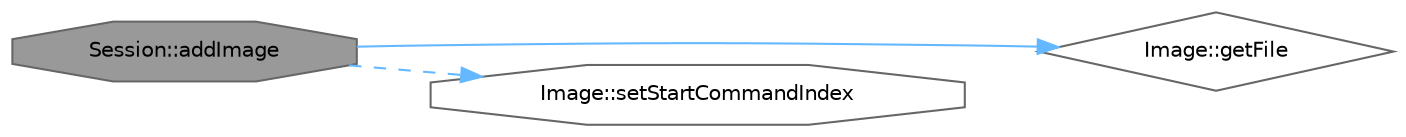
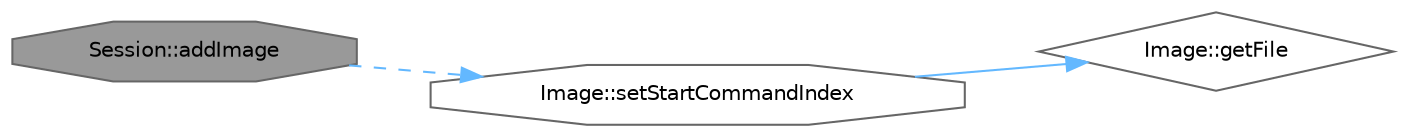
edge "Session::addImage" -> "Image::getFile": now "Image::setStartCommandIndex" -> "Image::getFile"
